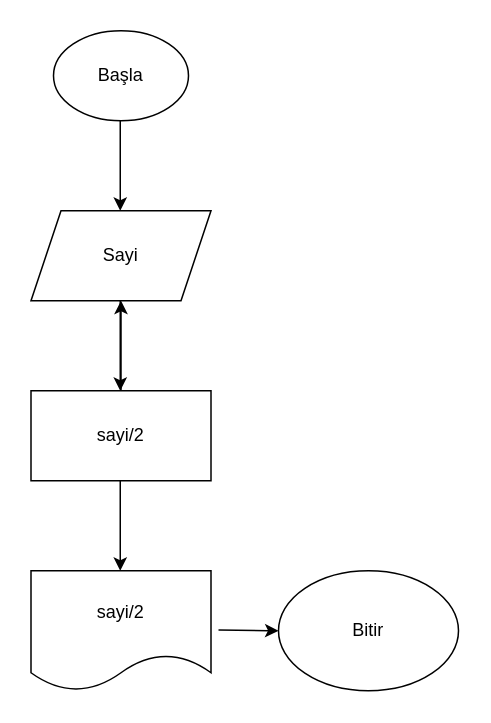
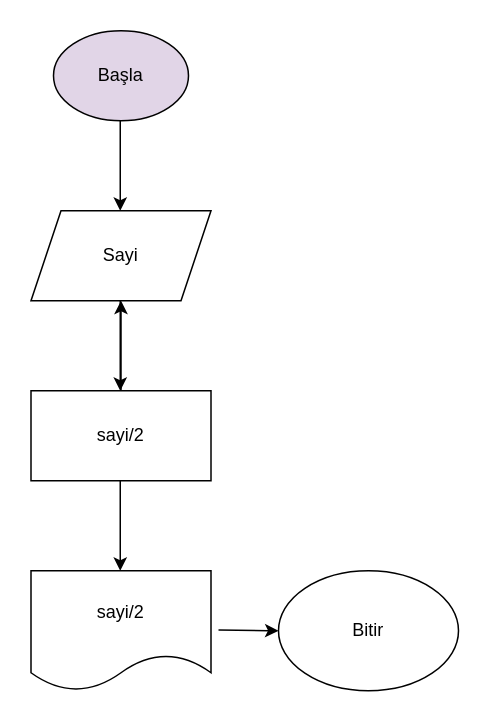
node "Başla": fillcolor #ffffff -> #e1d5e7
